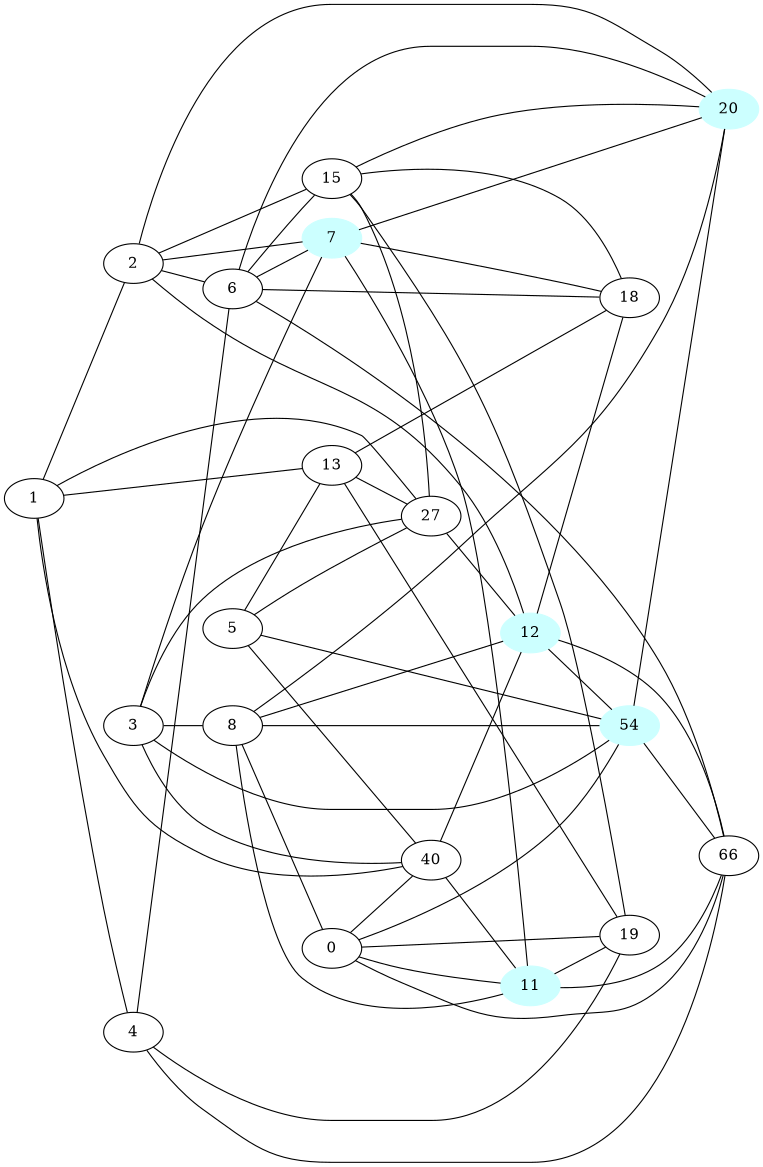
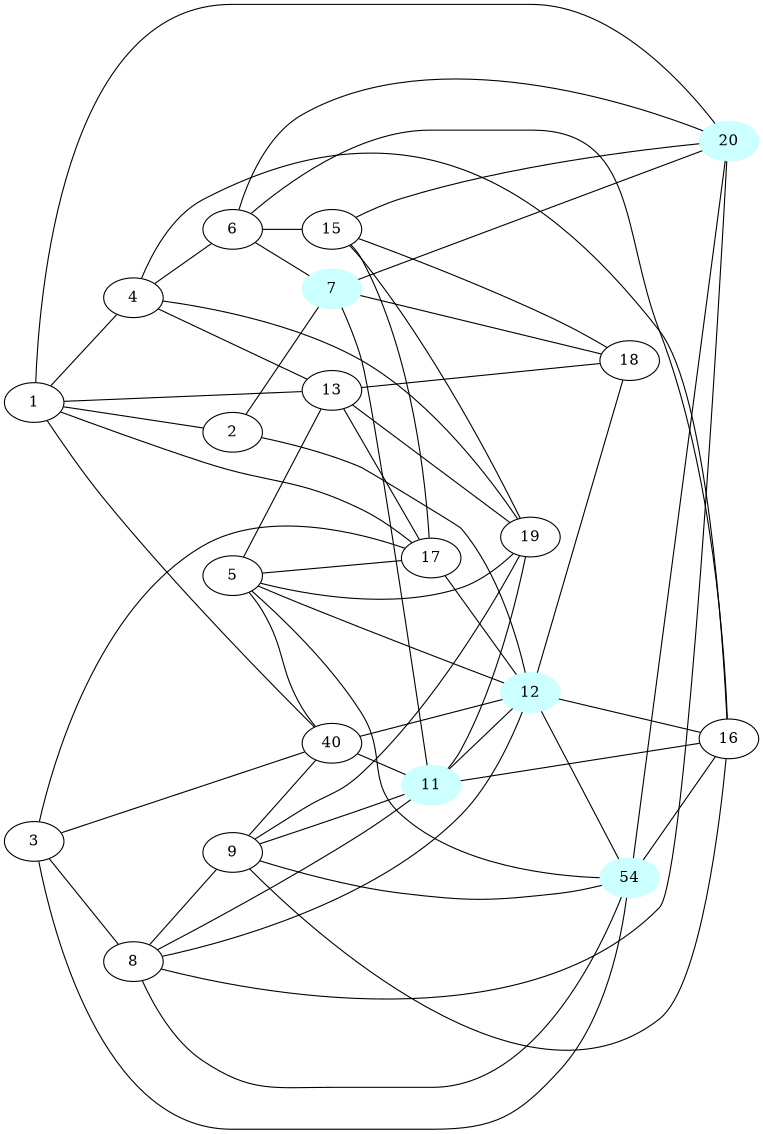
edge "20" -- "2": now "20" -- "1"
edge "15" -- "2": removed
edge "2" -- "6": removed
edge "6" -- "18": removed
edge "4" -- "13": added
edge "7" -- "3": removed
node "27": label "27" -> "17"
edge "19" -- "5": added
edge "5" -- "12": added
edge "12" -- "11": added
node "66": label "66" -> "16"
node "0": label "0" -> "9"
